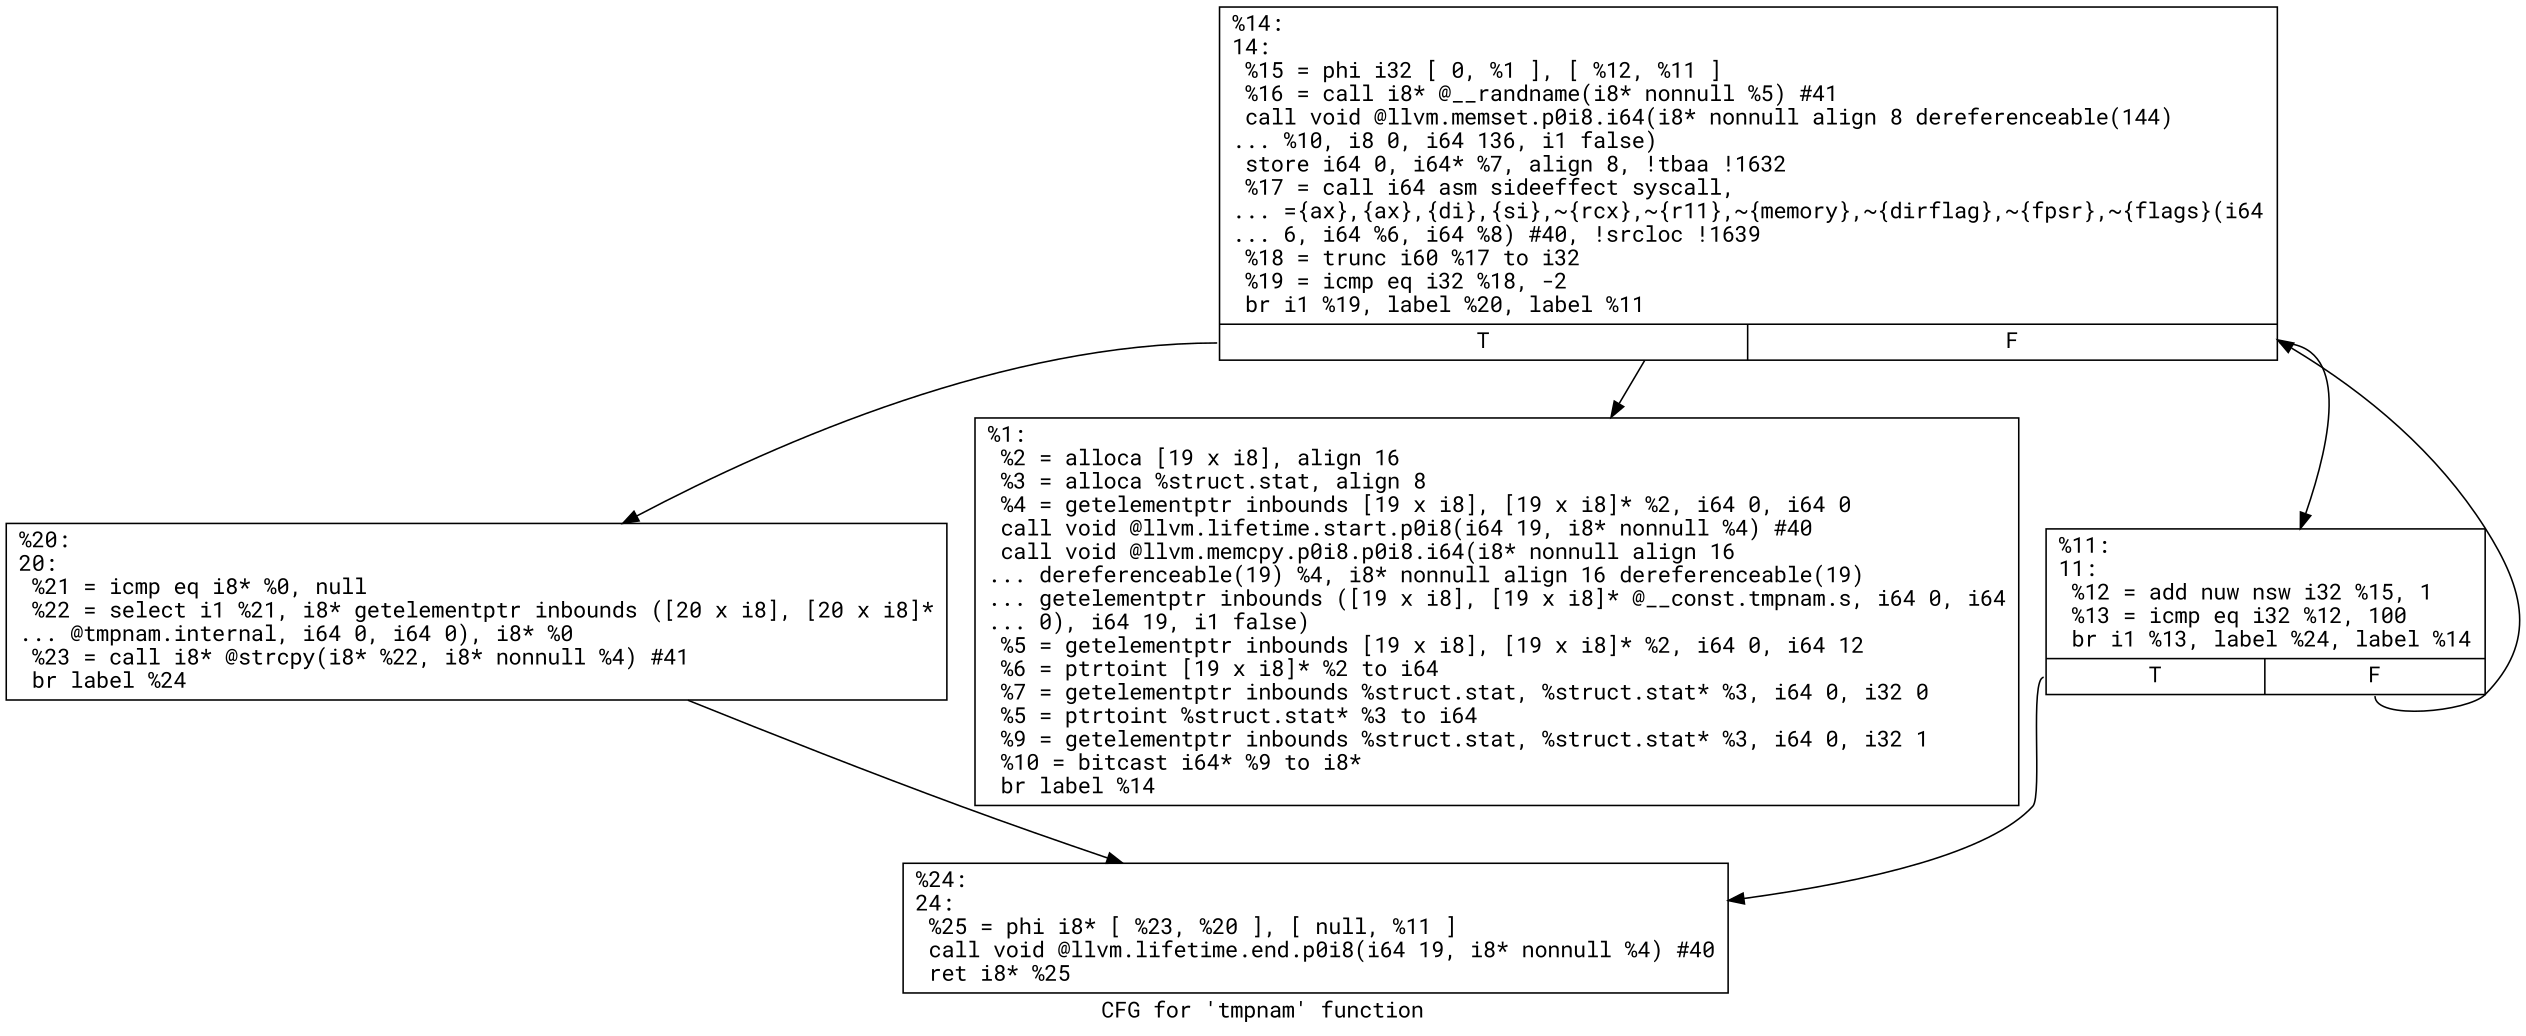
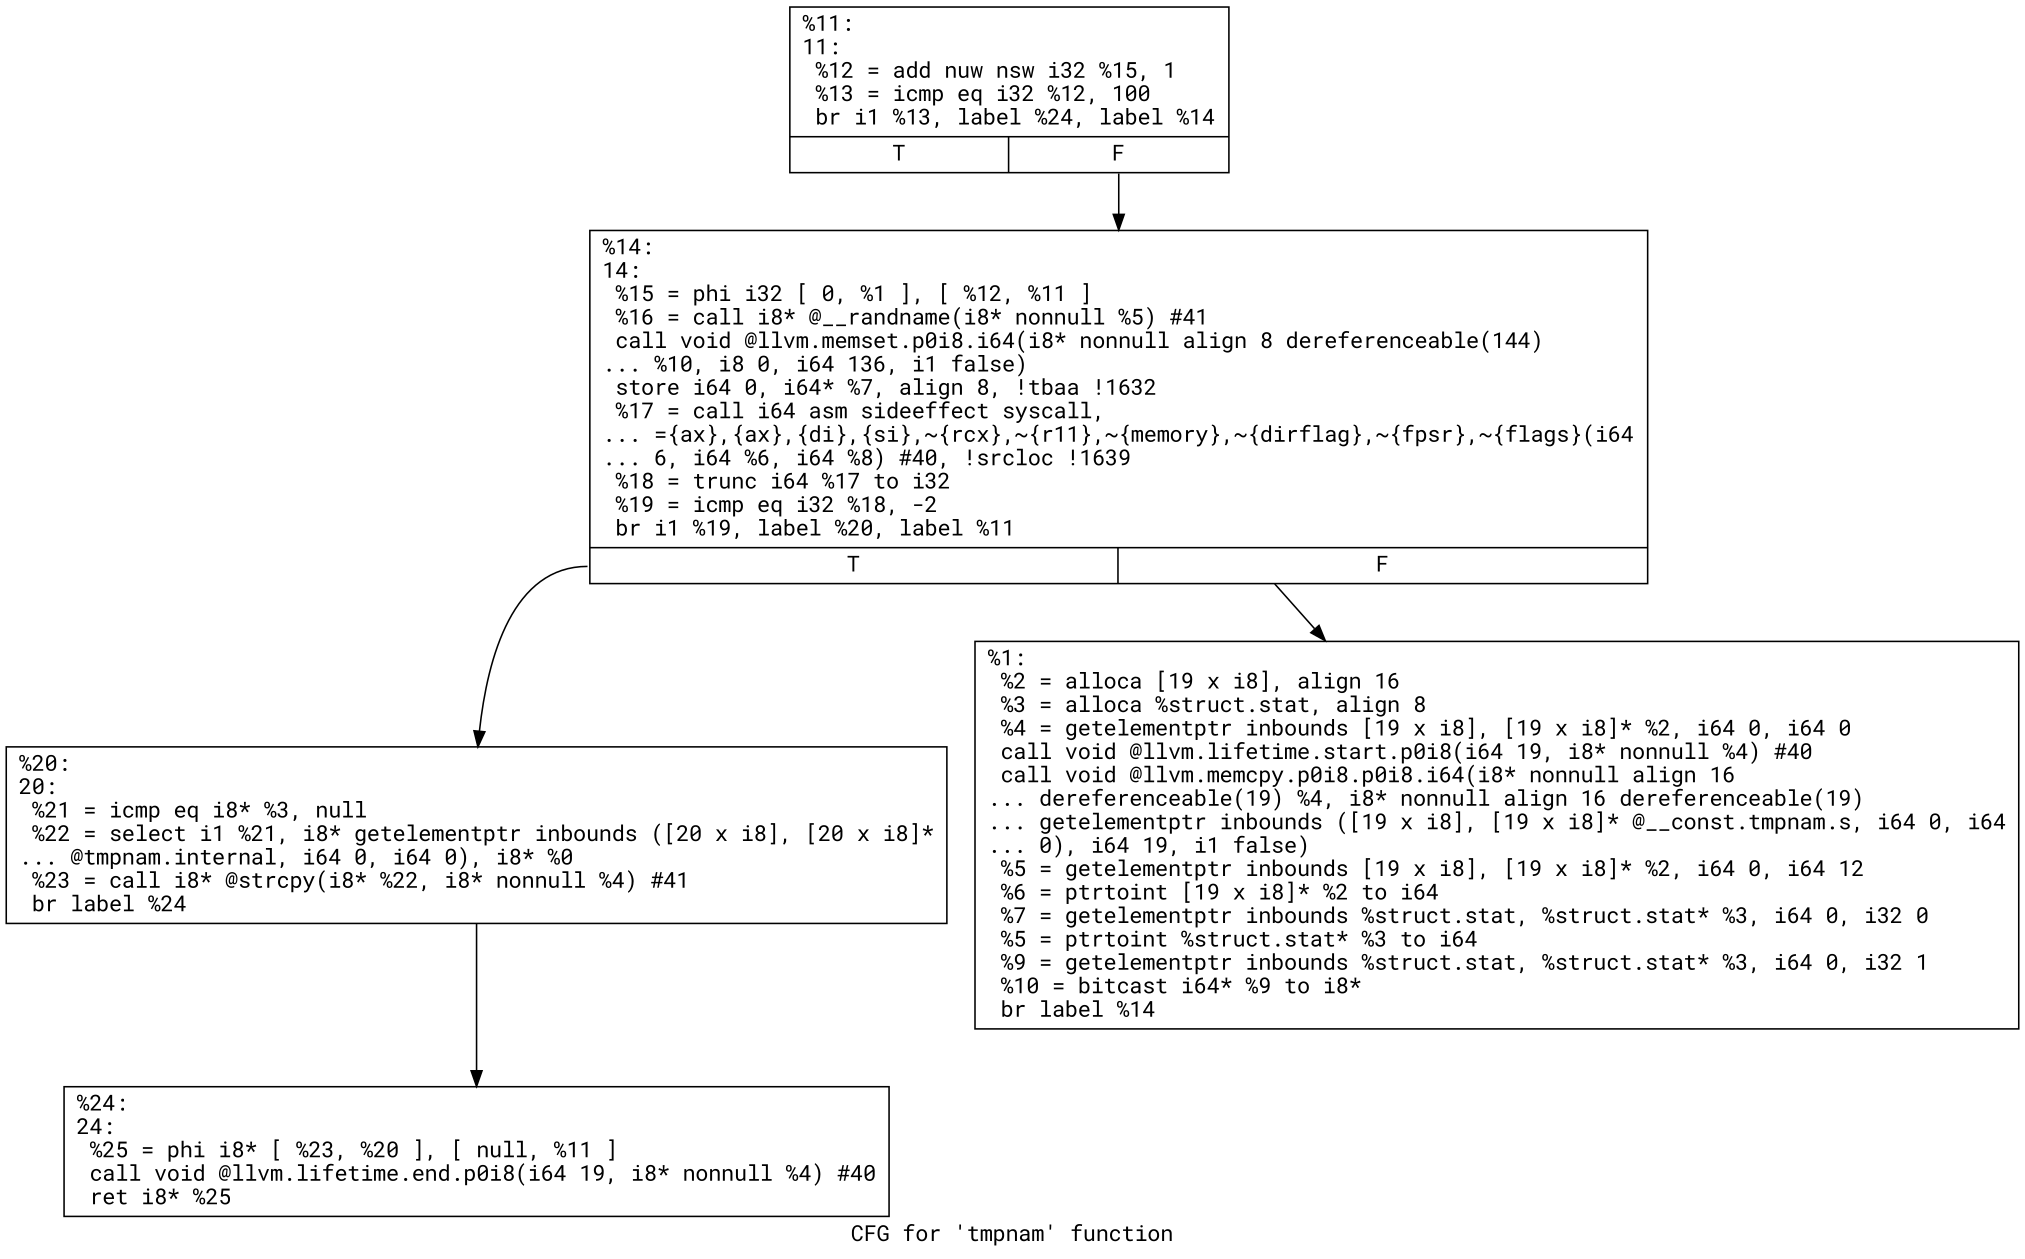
node "%14:": text "%18 = trunc i60 %17 to i32" -> "%18 = trunc i64 %17 to i32"
edge "%14:" -> "%11:": removed
node "%20:": text "%21 = icmp eq i8* %0, null" -> "%21 = icmp eq i8* %3, null"
edge "%11:" -> "%24:": removed
